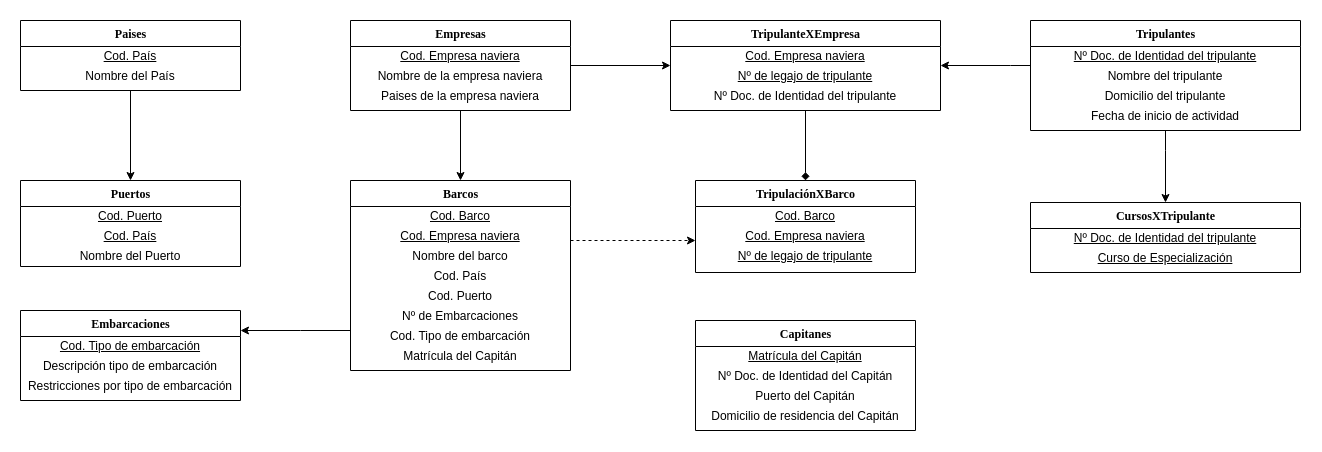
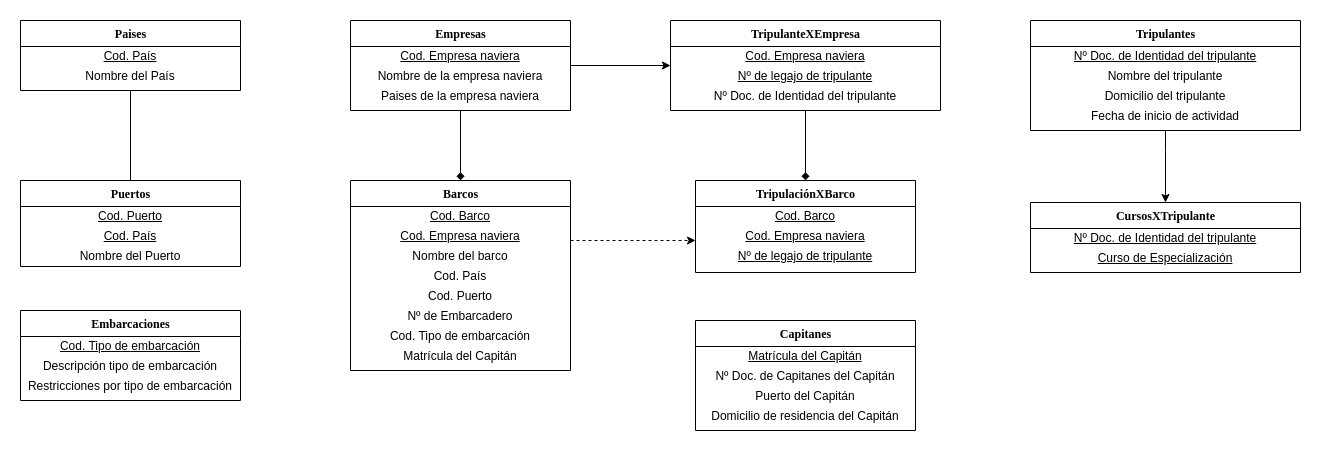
edge "Tripulantes" -> "TripulanteXEmpresa": removed
edge "Paises" -> "Puertos": arrowhead classic -> none
edge "Empresas" -> "Barcos": arrowhead classic -> diamond
node "Nº de Embarcaciones": label "Nº de Embarcaciones" -> "Nº de Embarcadero"
edge "Barcos" -> "Embarcaciones": removed
node "Nº Doc. de Identidad del Capitán": label "Nº Doc. de Identidad del Capitán" -> "Nº Doc. de Capitanes del Capitán"
